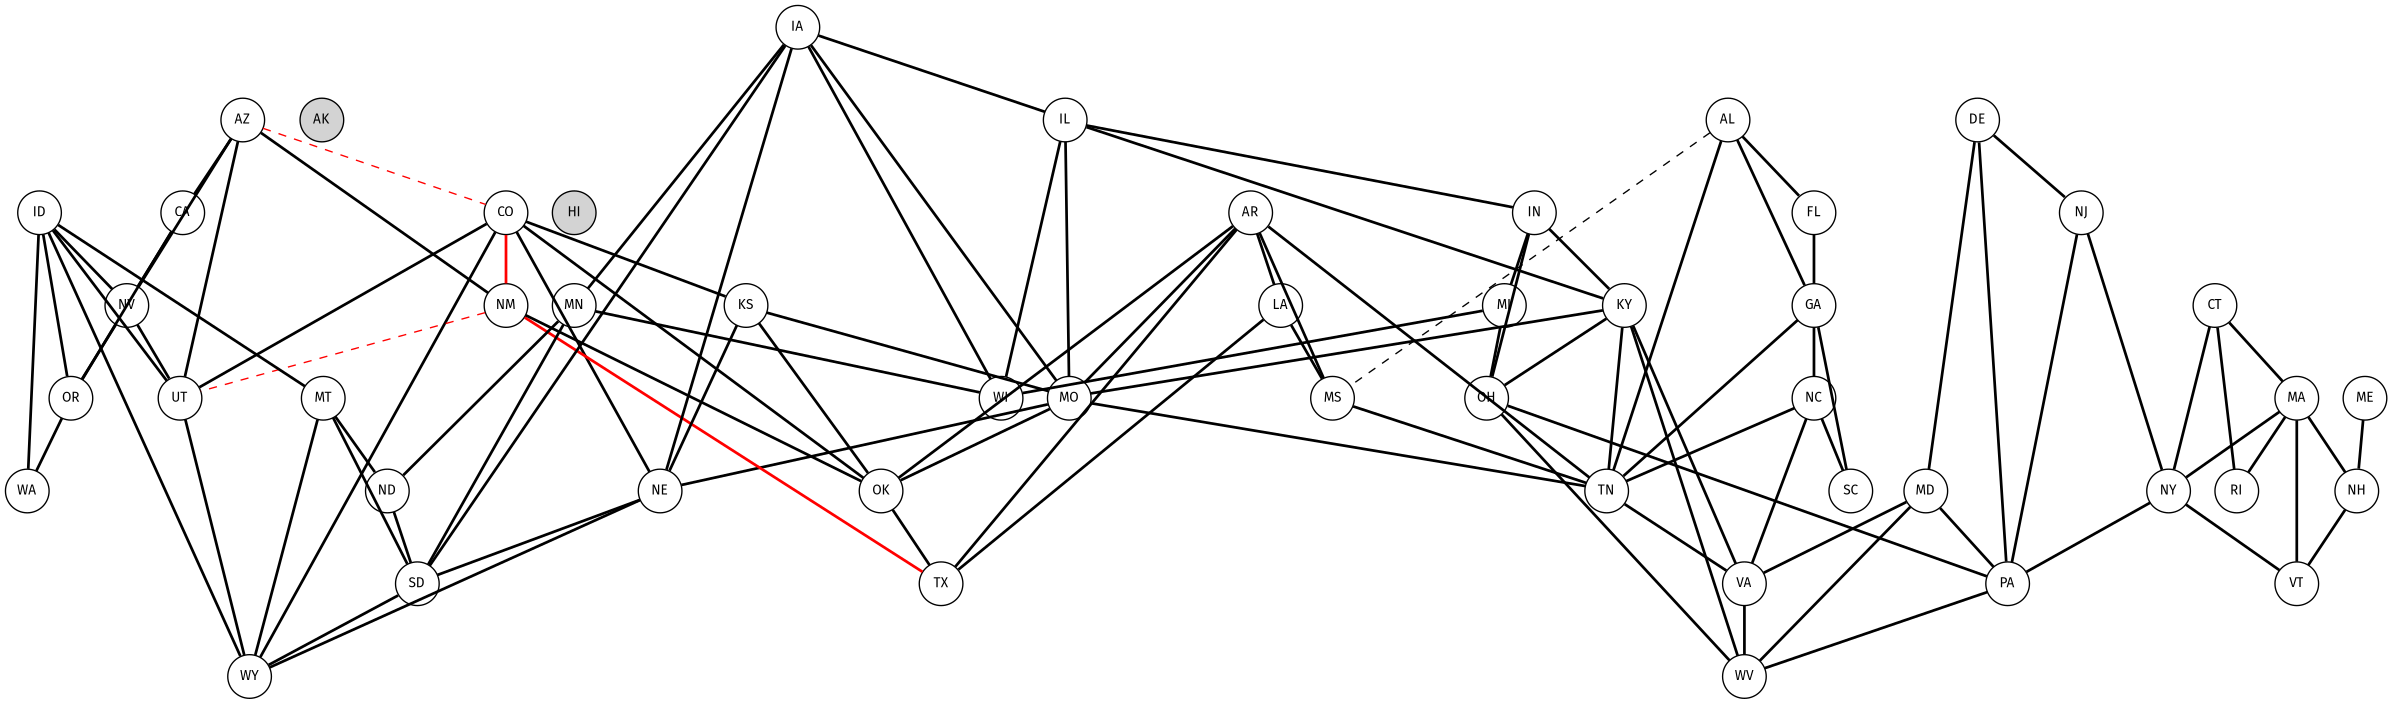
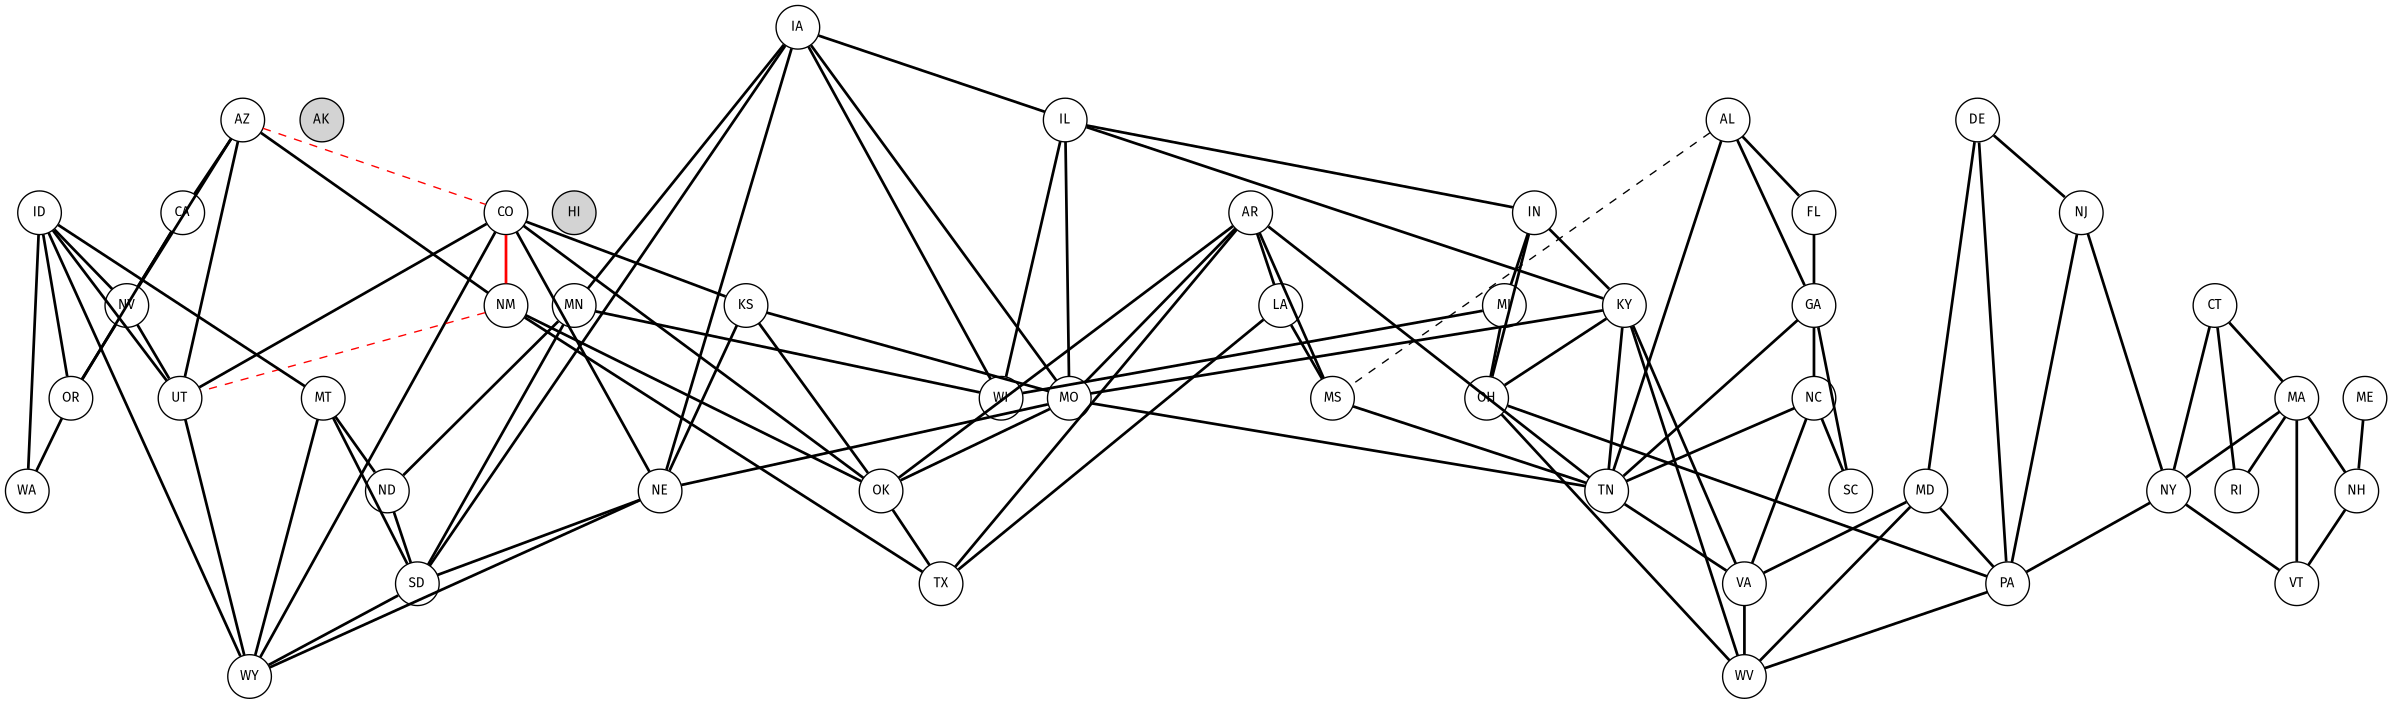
edge "NM" -- "TX": color red -> black
